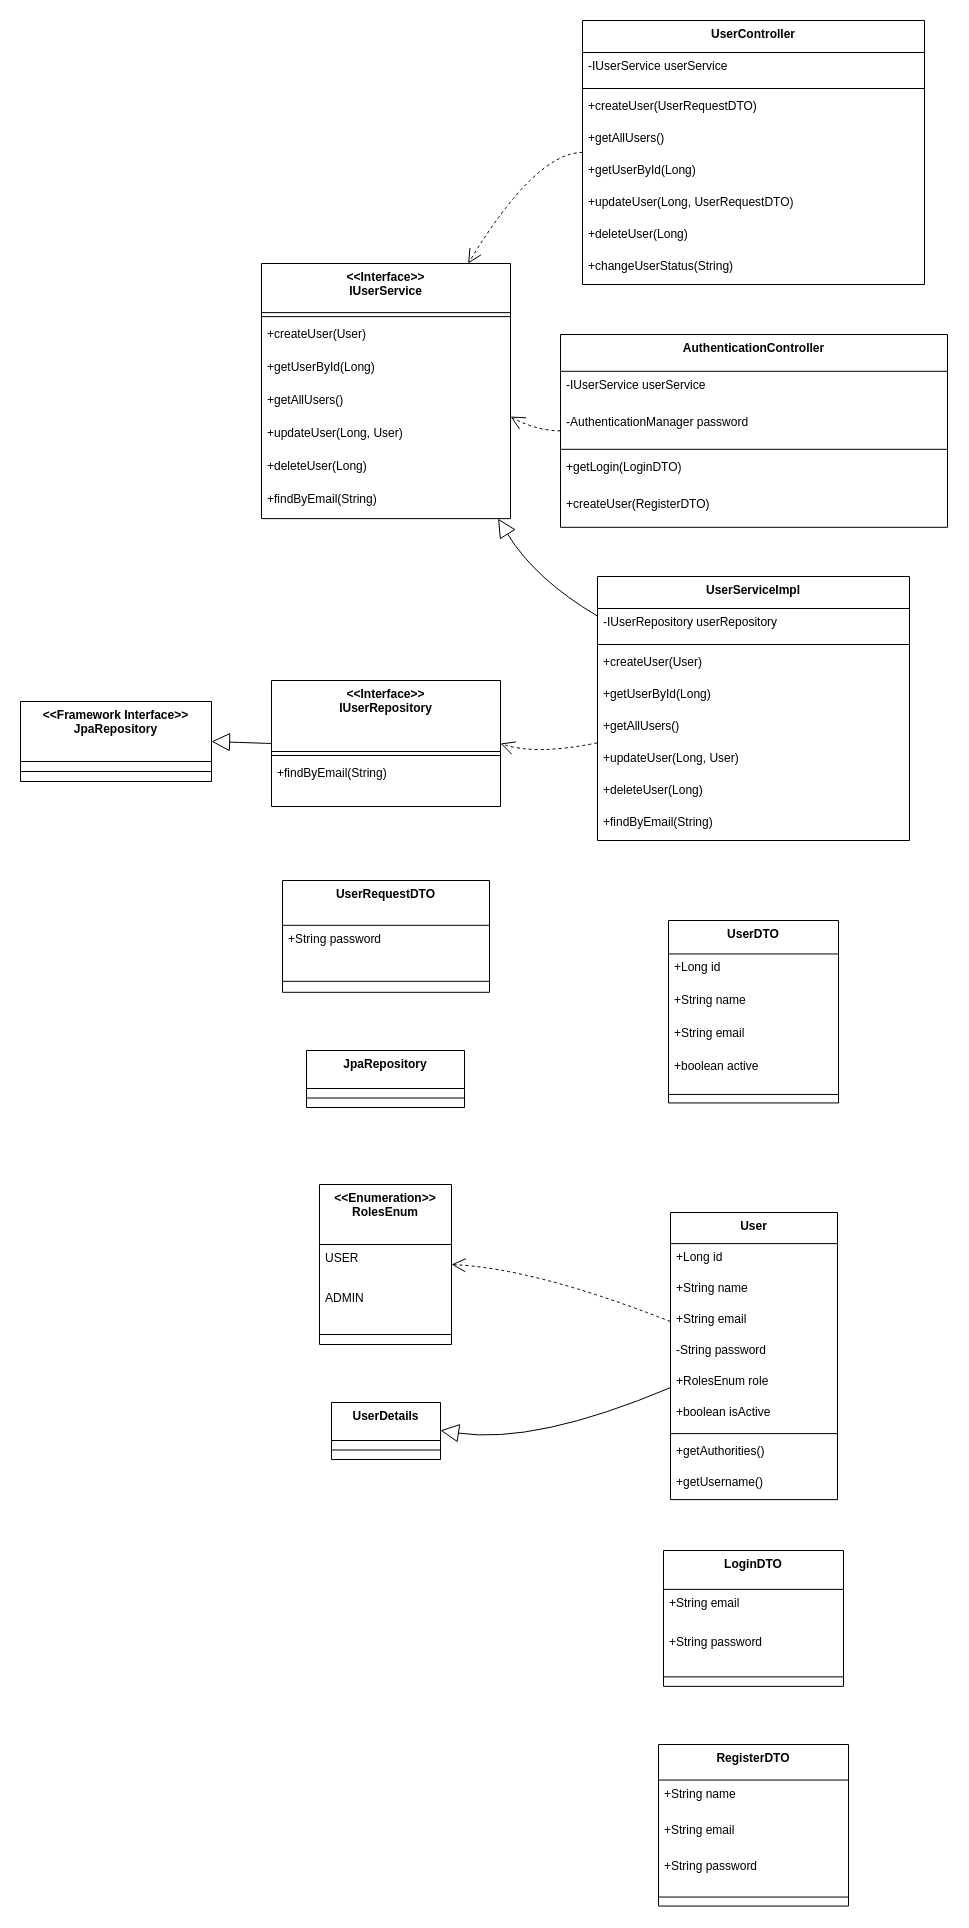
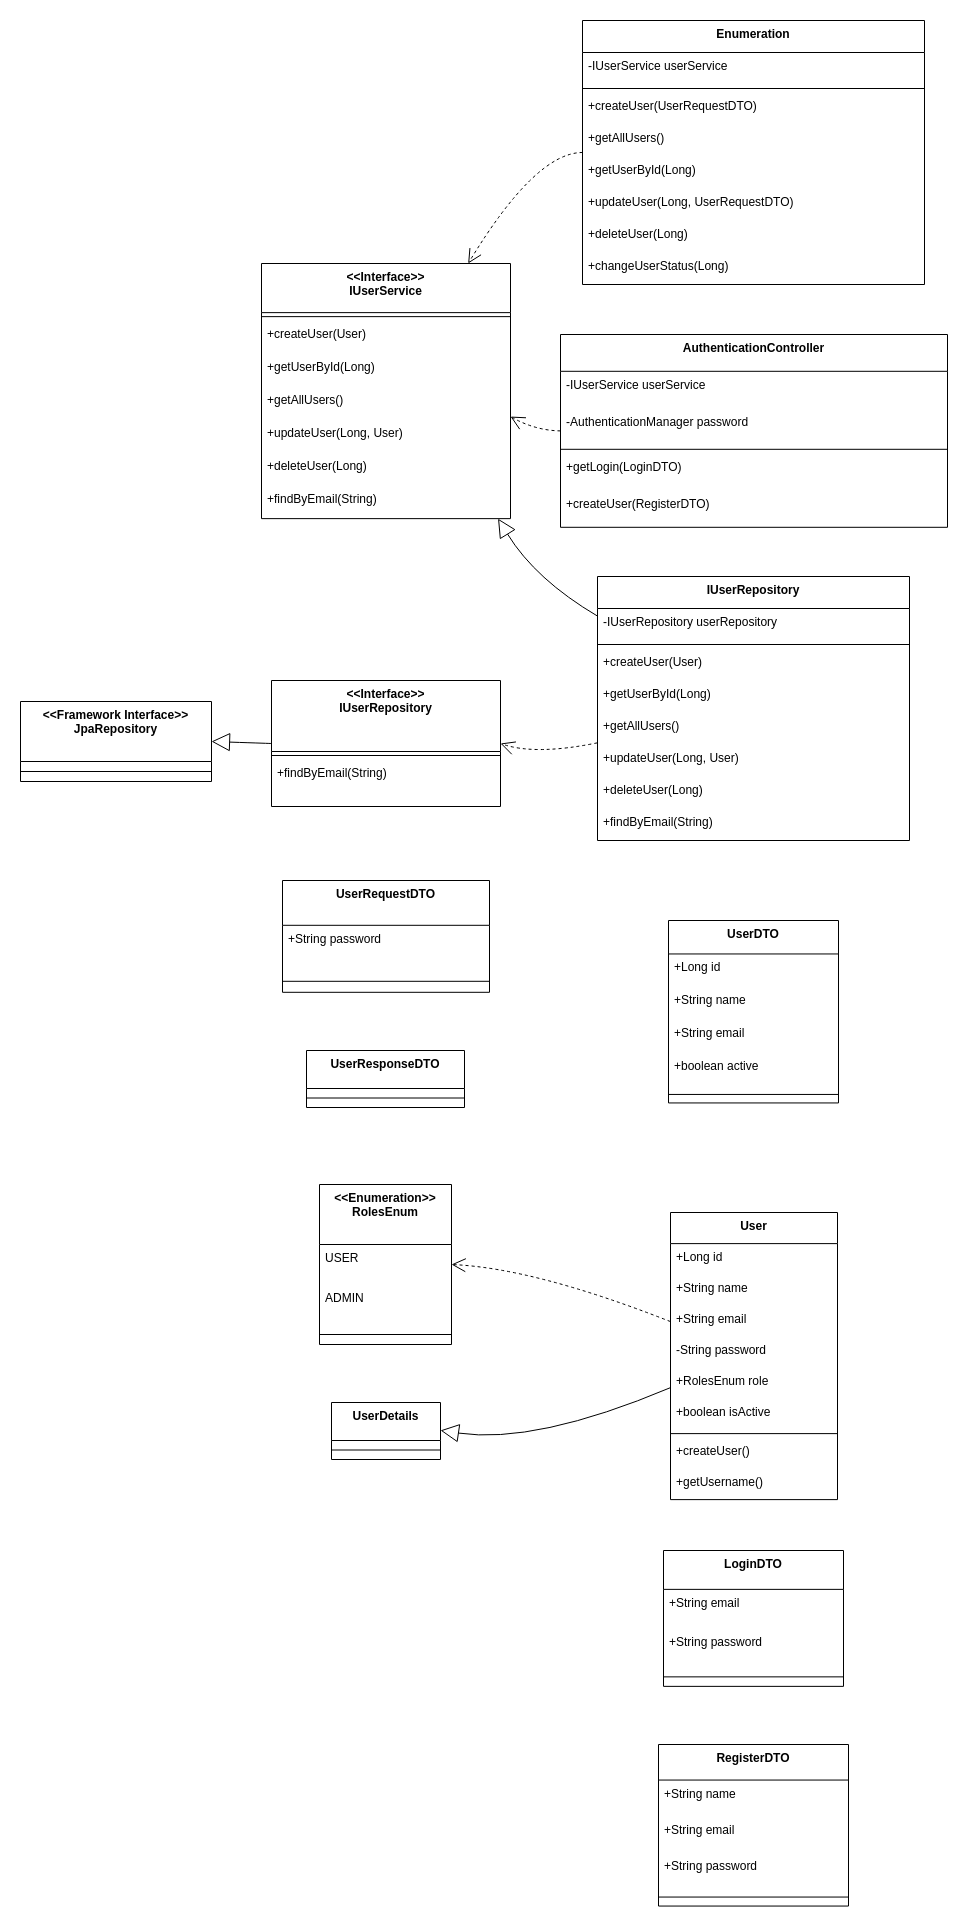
node "UserController": label "UserController" -> "Enumeration"
node "+changeUserStatus(String)": label "+changeUserStatus(String)" -> "+changeUserStatus(Long)"
node "UserServiceImpl": label "UserServiceImpl" -> "IUserRepository"
node "JpaRepository": label "JpaRepository" -> "UserResponseDTO"
node "+getAuthorities()": label "+getAuthorities()" -> "+createUser()"
